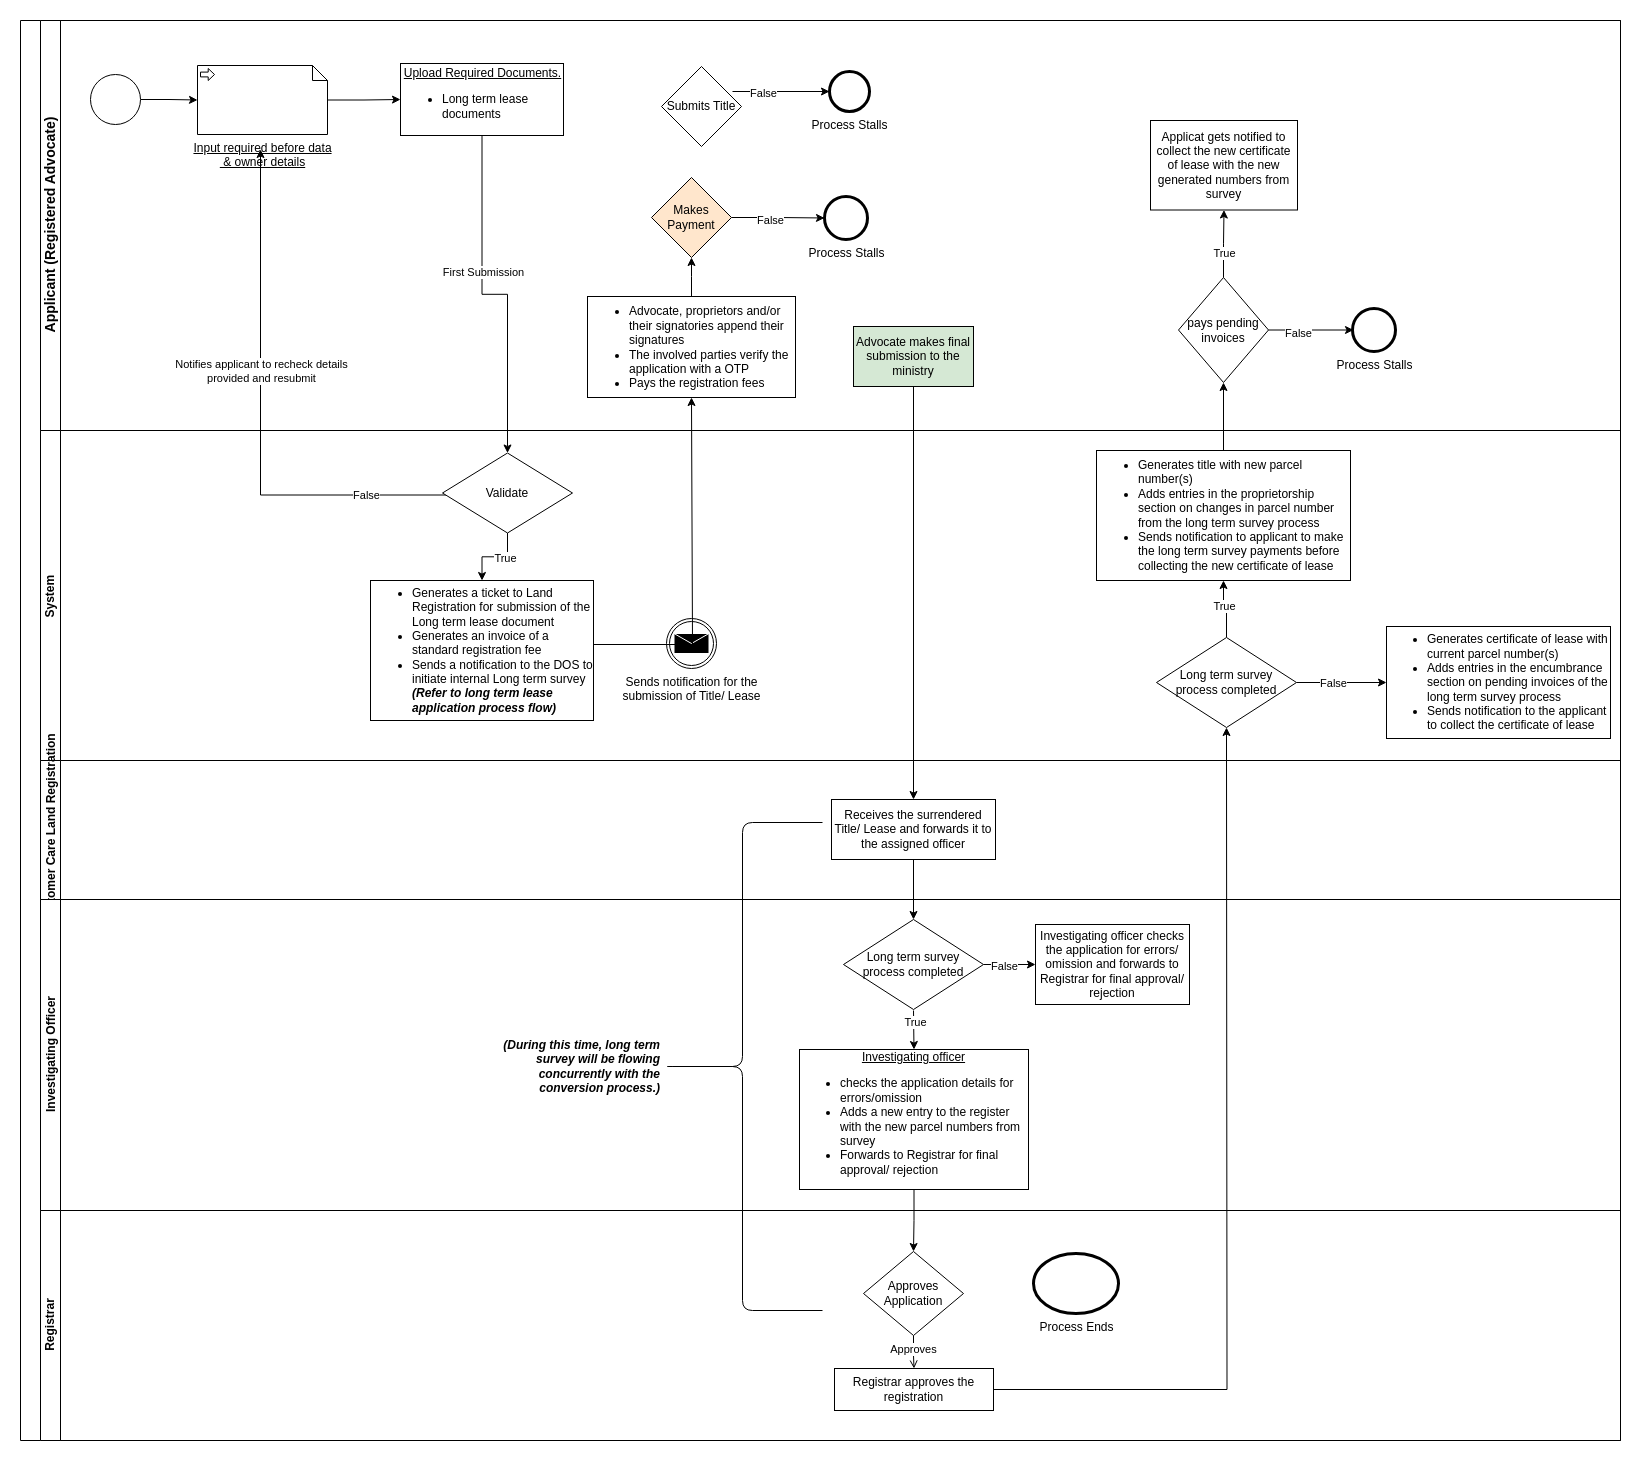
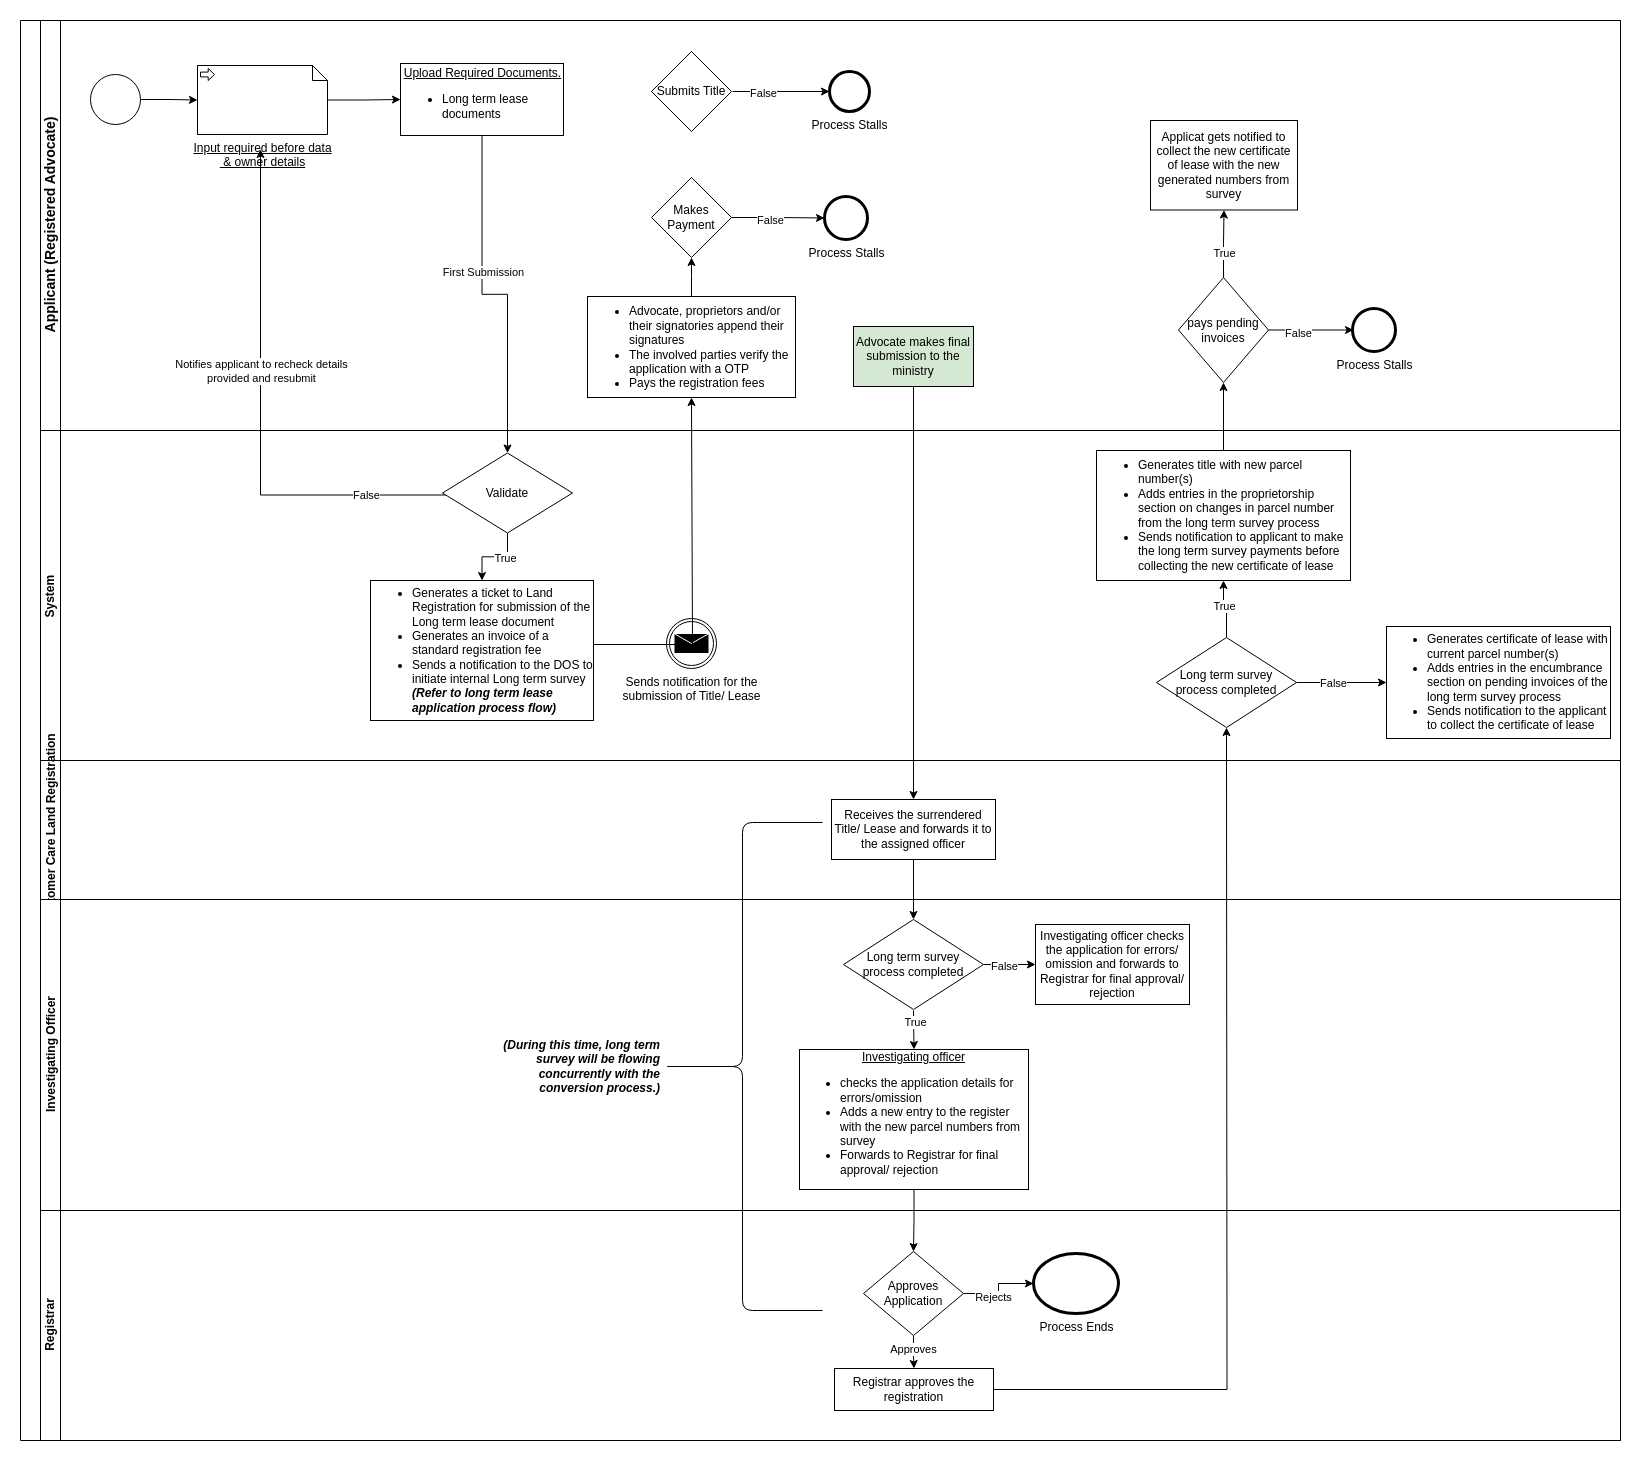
node "Submits Title": moved (702, 107) -> (692, 92)
node "Makes Payment": fillcolor #ffe6cc -> #ffffff
edge "Approves Application" -> "Process Ends": added, label "Rejects"
edge "Approves Application" -> "Registrar approves the registration": arrowhead open -> classic
